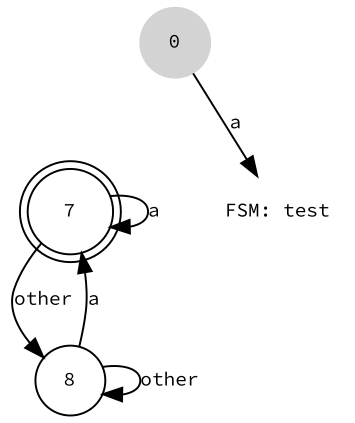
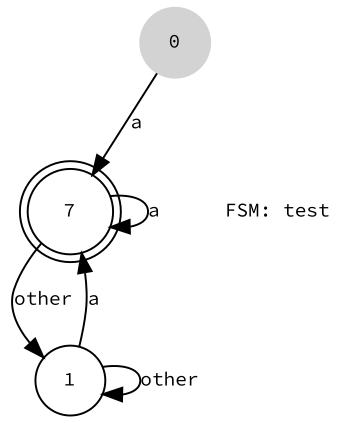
edge "0" -> "FSM: test": now "0" -> "7"
node "8": label "8" -> "1"
